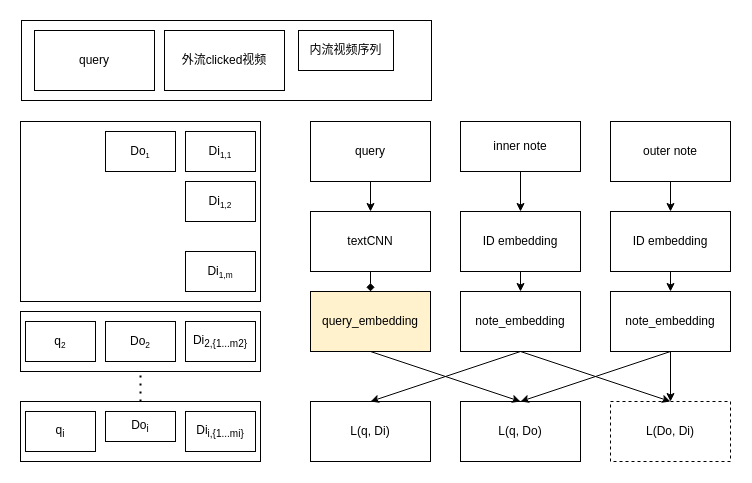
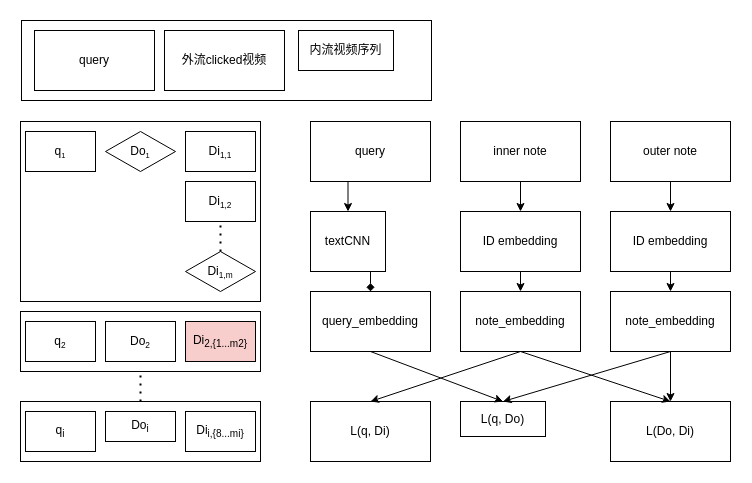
node "inner note": size 120x50 -> 120x60
node "q1": added
node "Do1": shape rectangle -> diamond
edge "Di1,2" -- "Di1,m": added
node "textCNN": size 120x60 -> 75x60
node "Di1,m": shape rectangle -> diamond
node "query_embedding": fillcolor #fff2cc -> #ffffff
node "Di2,{1...m2}": fillcolor #ffffff -> #f8cecc
node "Dii,{1...mi}": label "Dii,{1...mi}" -> "Dii,{8...mi}"
node "L(q, Do)": size 120x60 -> 85x35
node "L(Do, Di)": style dashed -> solid
